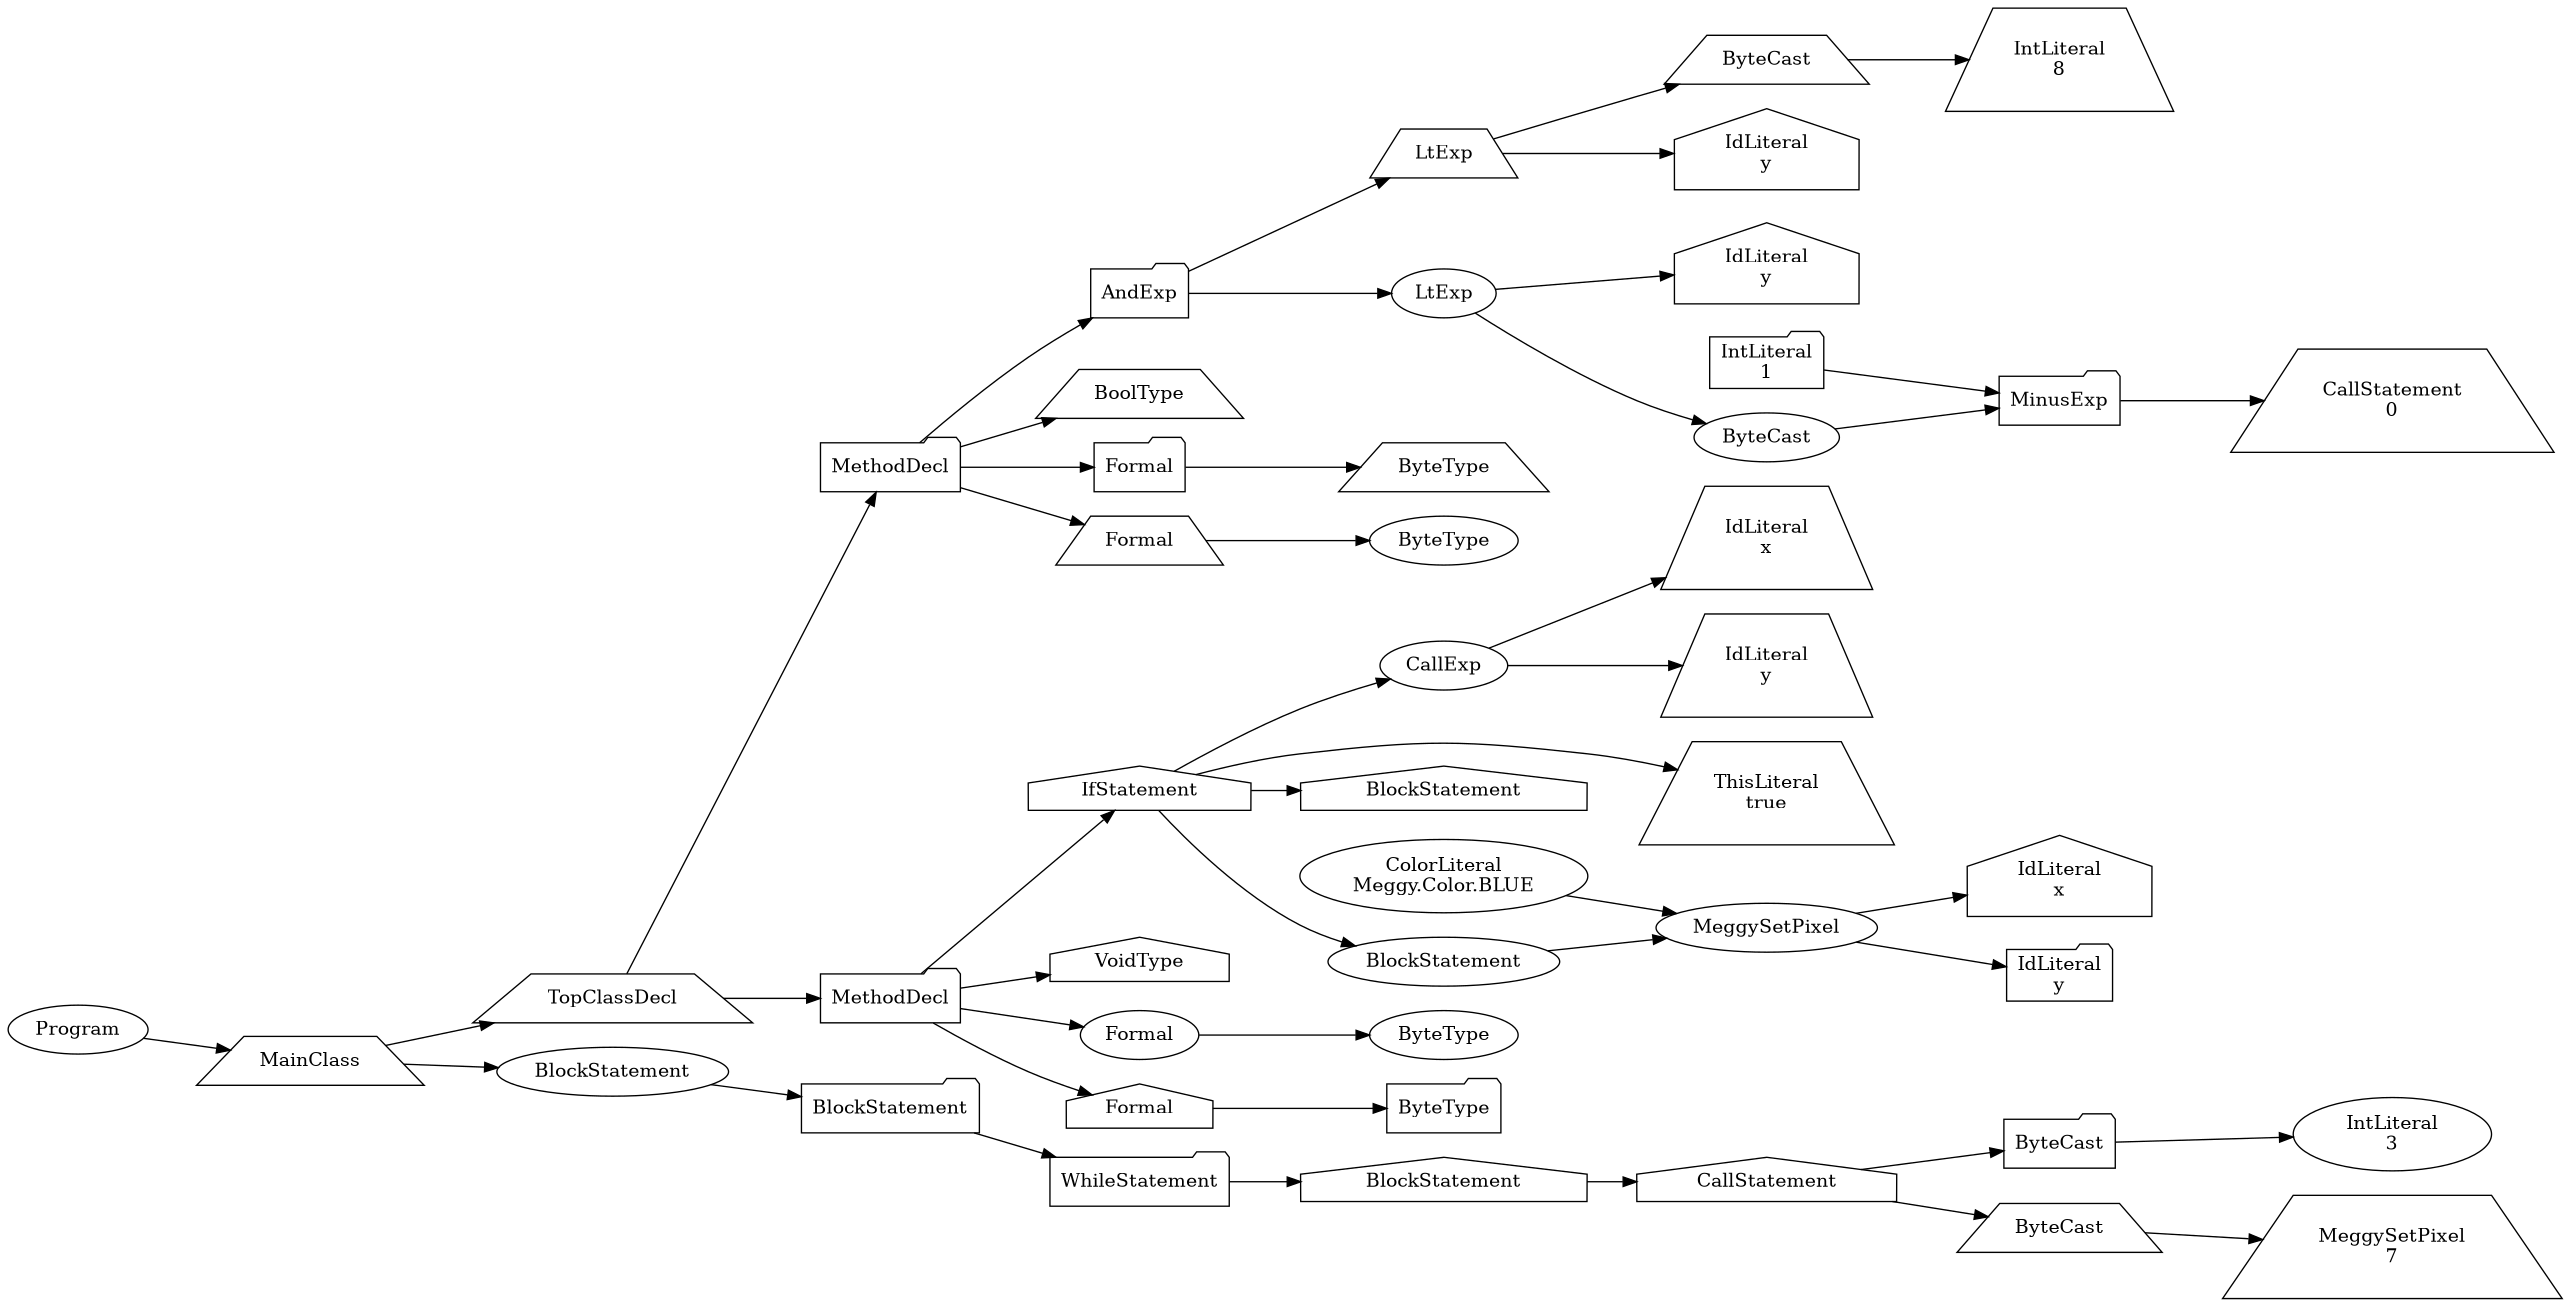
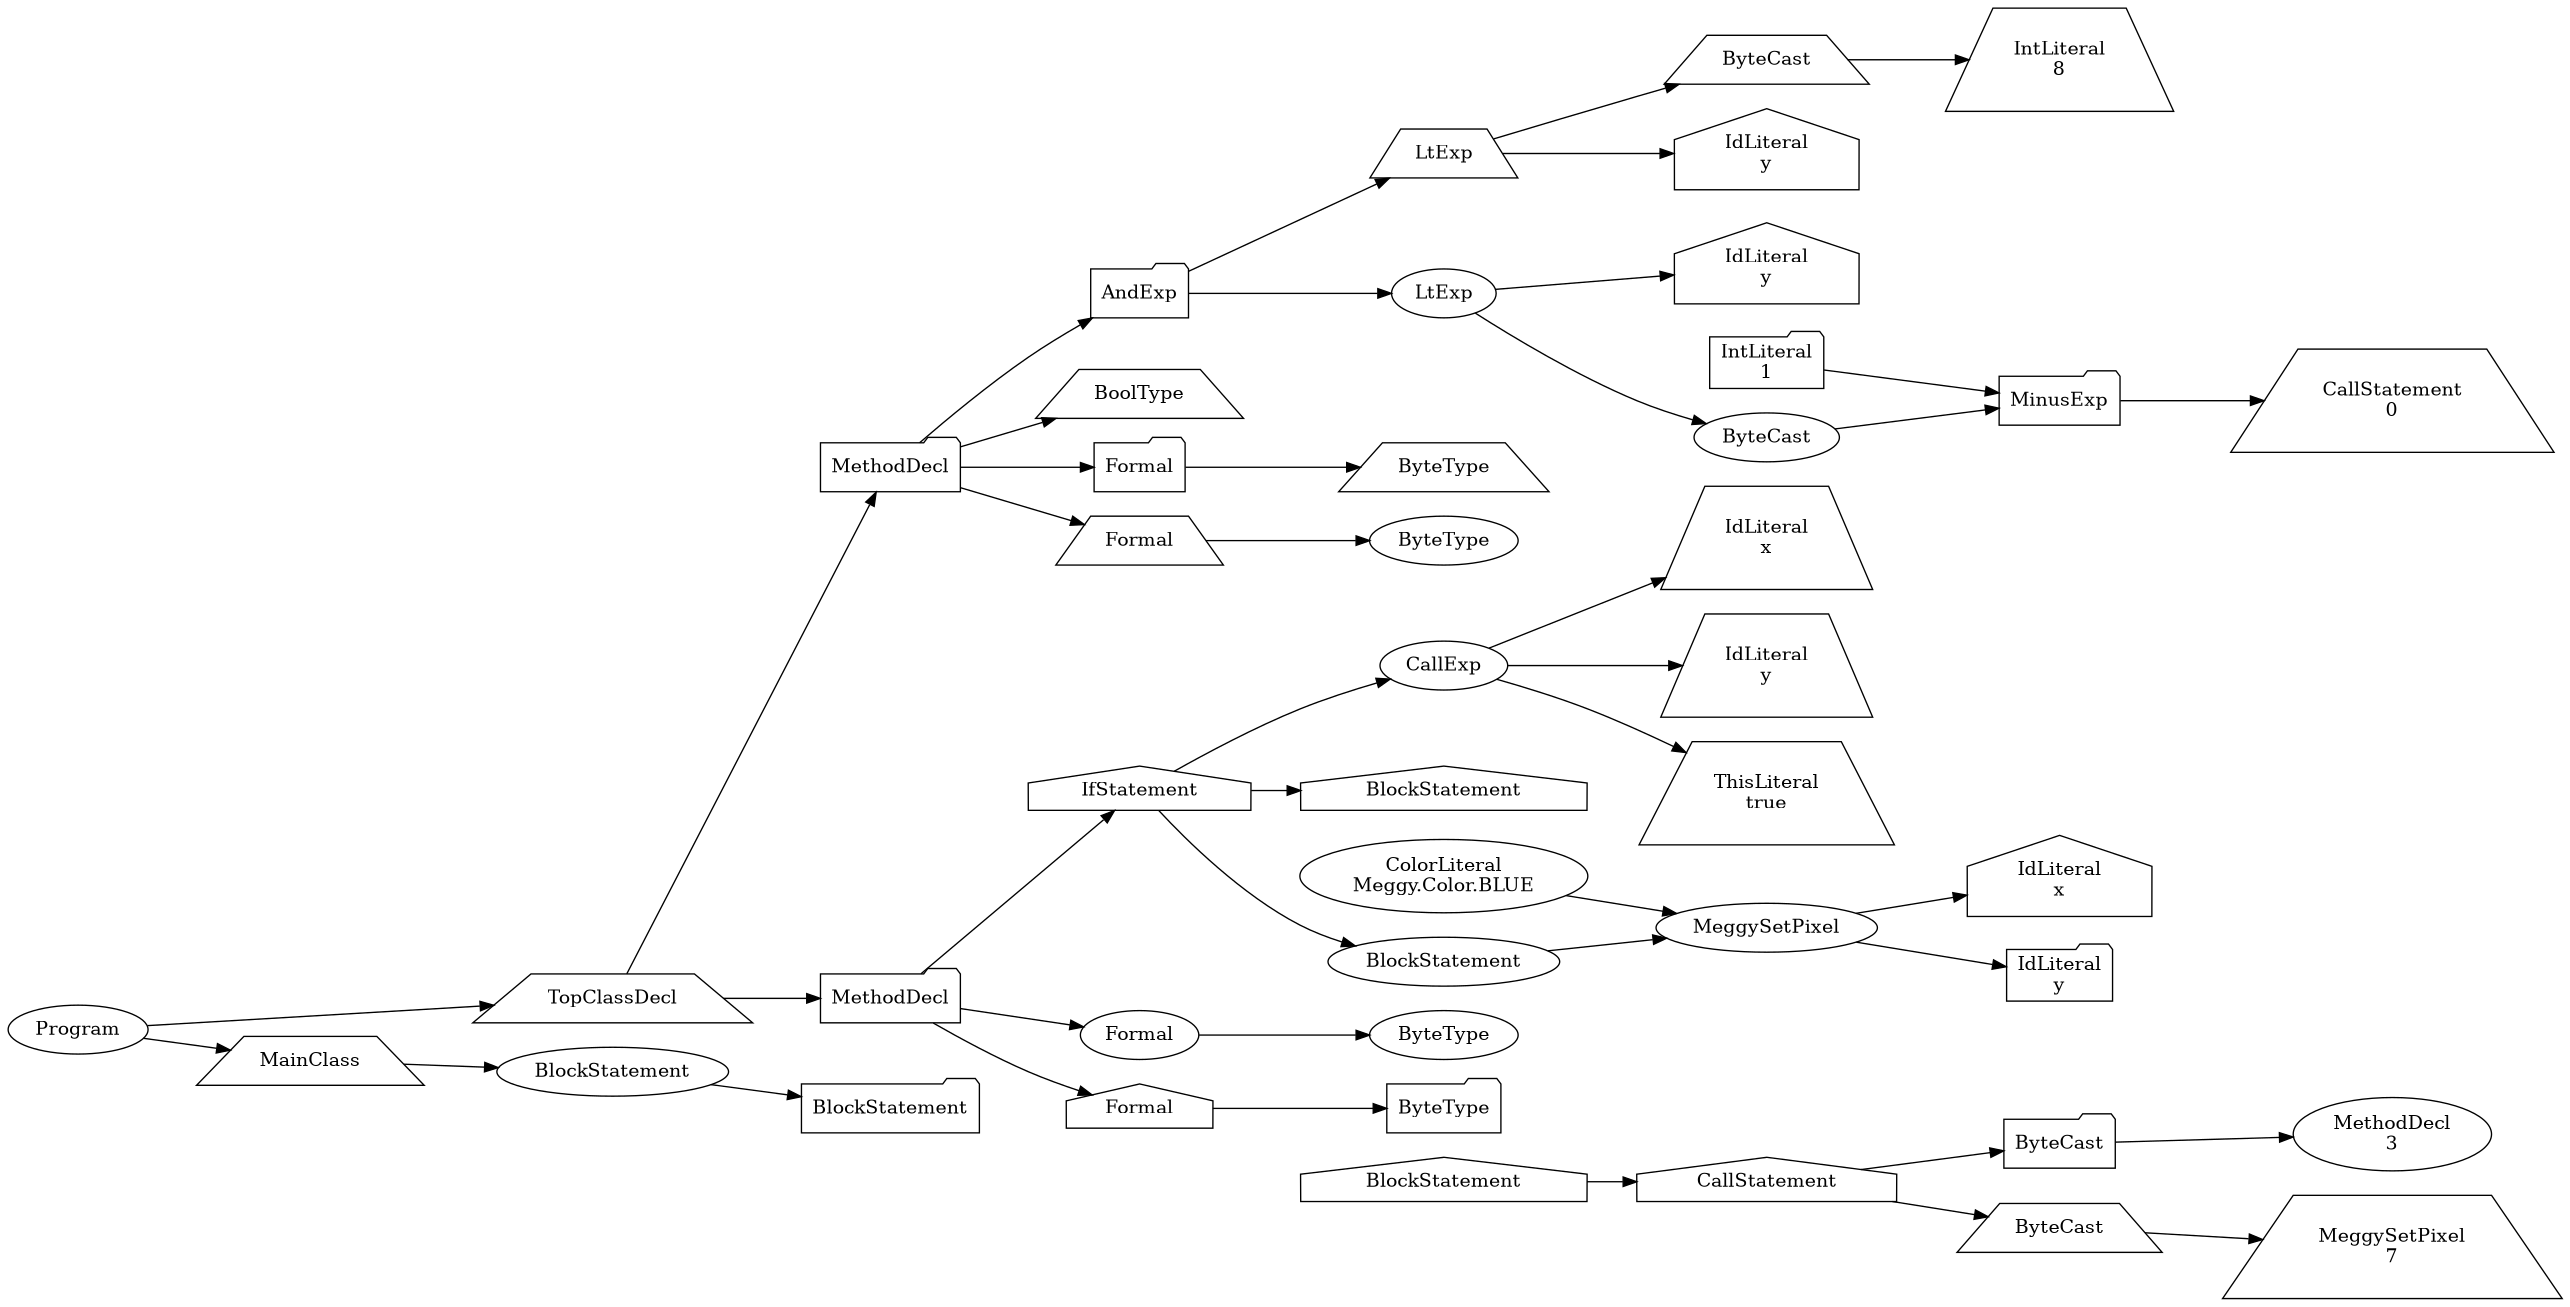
edge "IfStatement" -> "ThisLiteral true": now "CallExp" -> "ThisLiteral true"
node "VoidType": removed
edge "MainClass" -> "TopClassDecl": now "Program" -> "TopClassDecl"
node "IntLiteral 3": label "IntLiteral 3" -> "MethodDecl 3"
node "WhileStatement": removed
